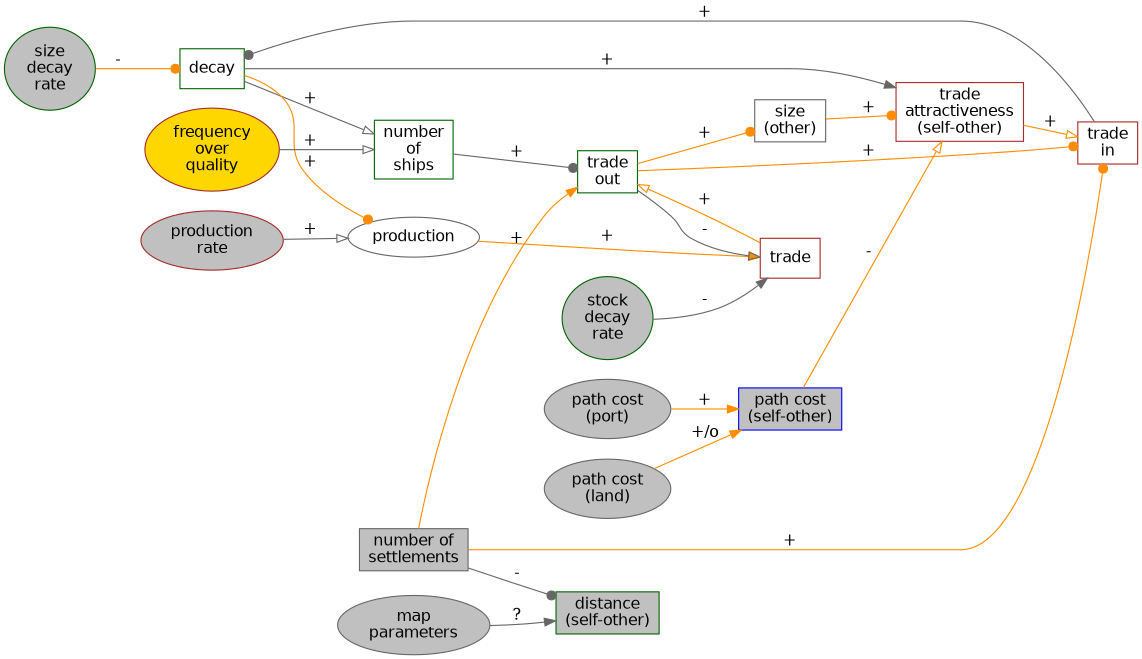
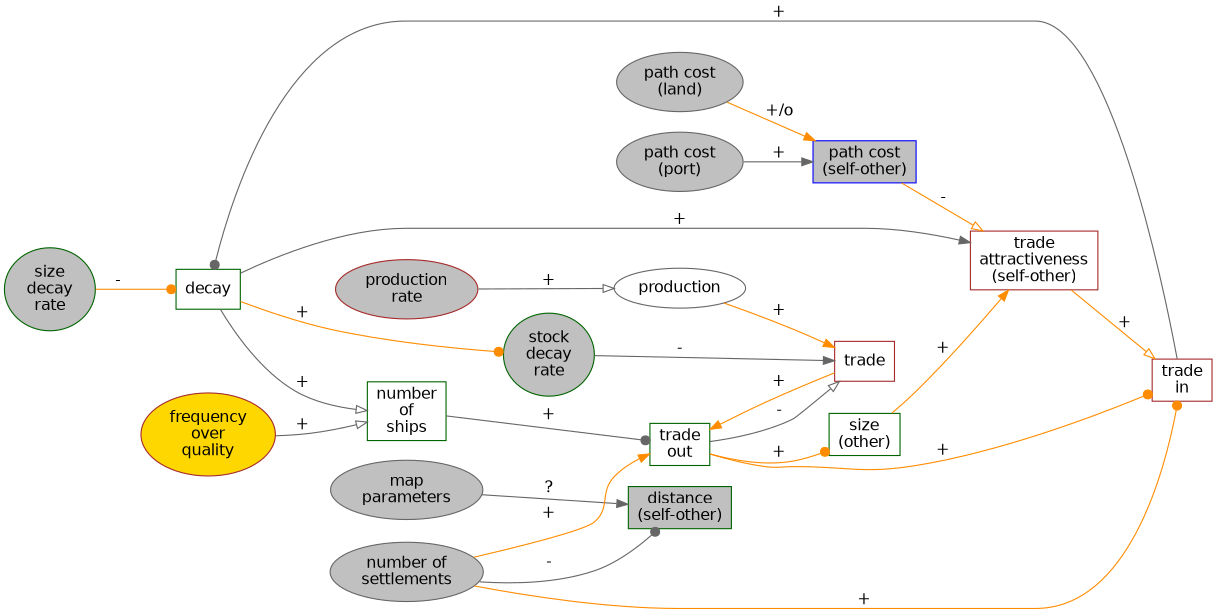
edge "size (other)" -> "trade attractiveness (self-other)": arrowhead dot -> normal
node "size (other)": color gray40 -> darkgreen
edge "decay" -> "production": now "decay" -> "stock decay rate"
edge "trade" -> "trade out": arrowhead onormal -> normal
edge "path cost (port)" -> "path cost (self-other)": color darkorange -> gray40
node "number of settlements": shape box -> ellipse
